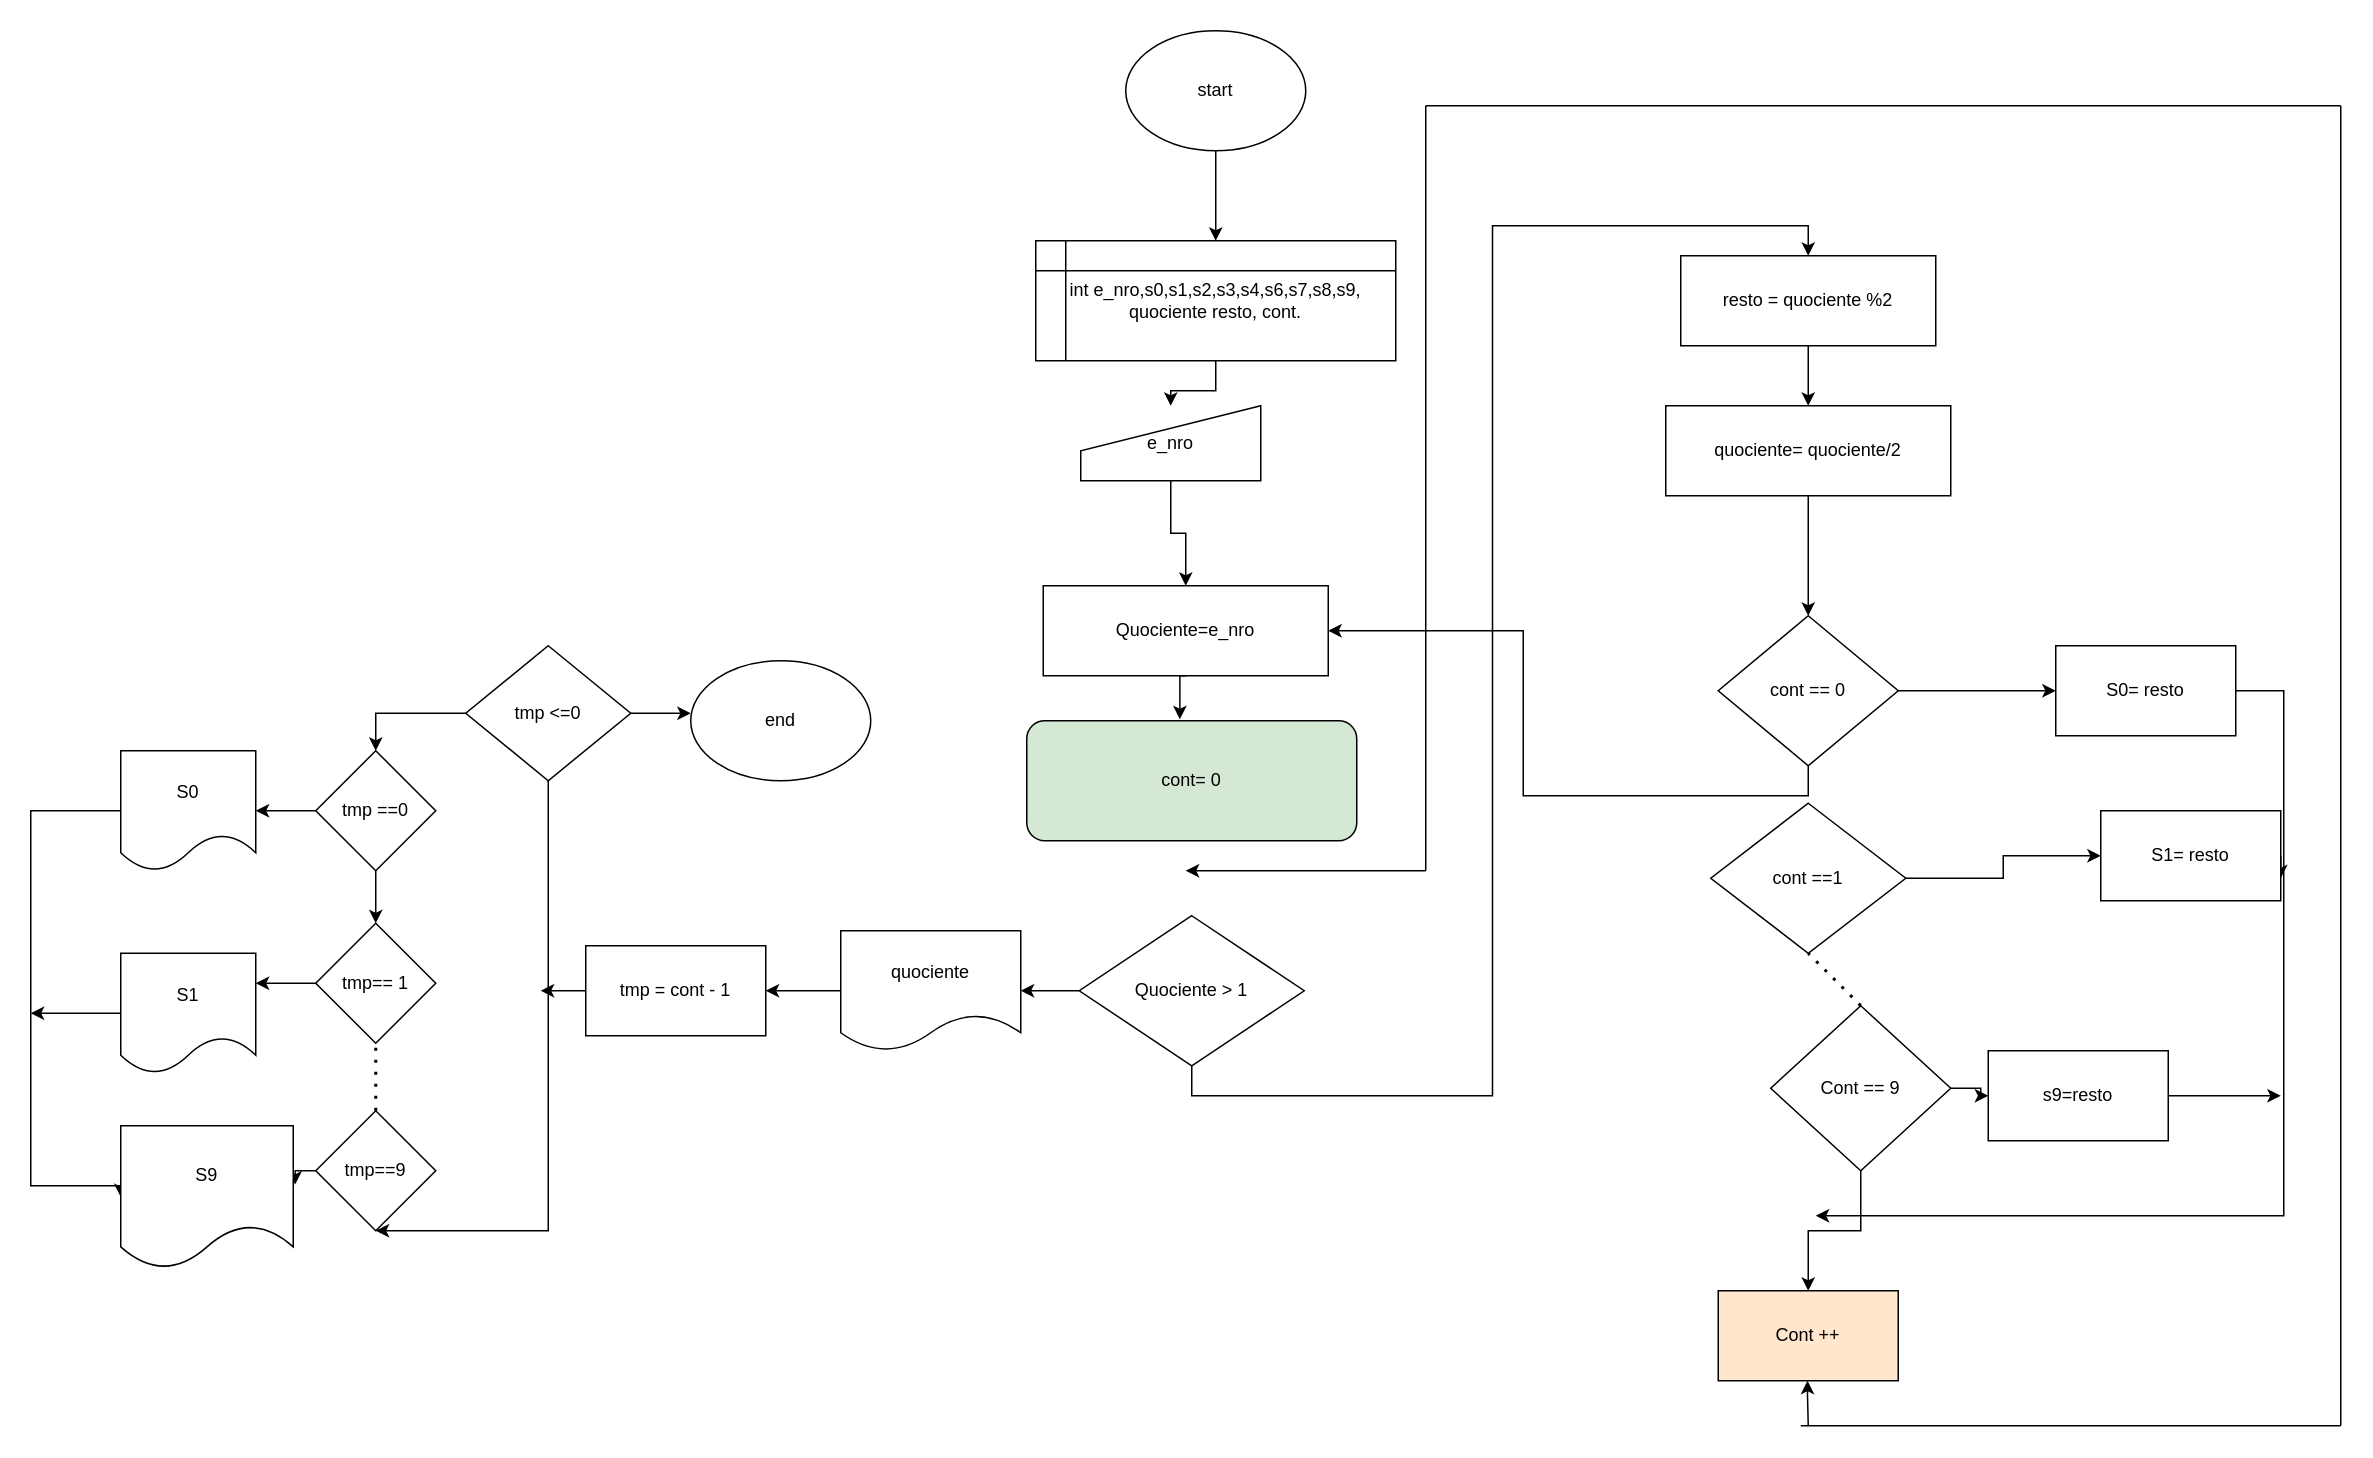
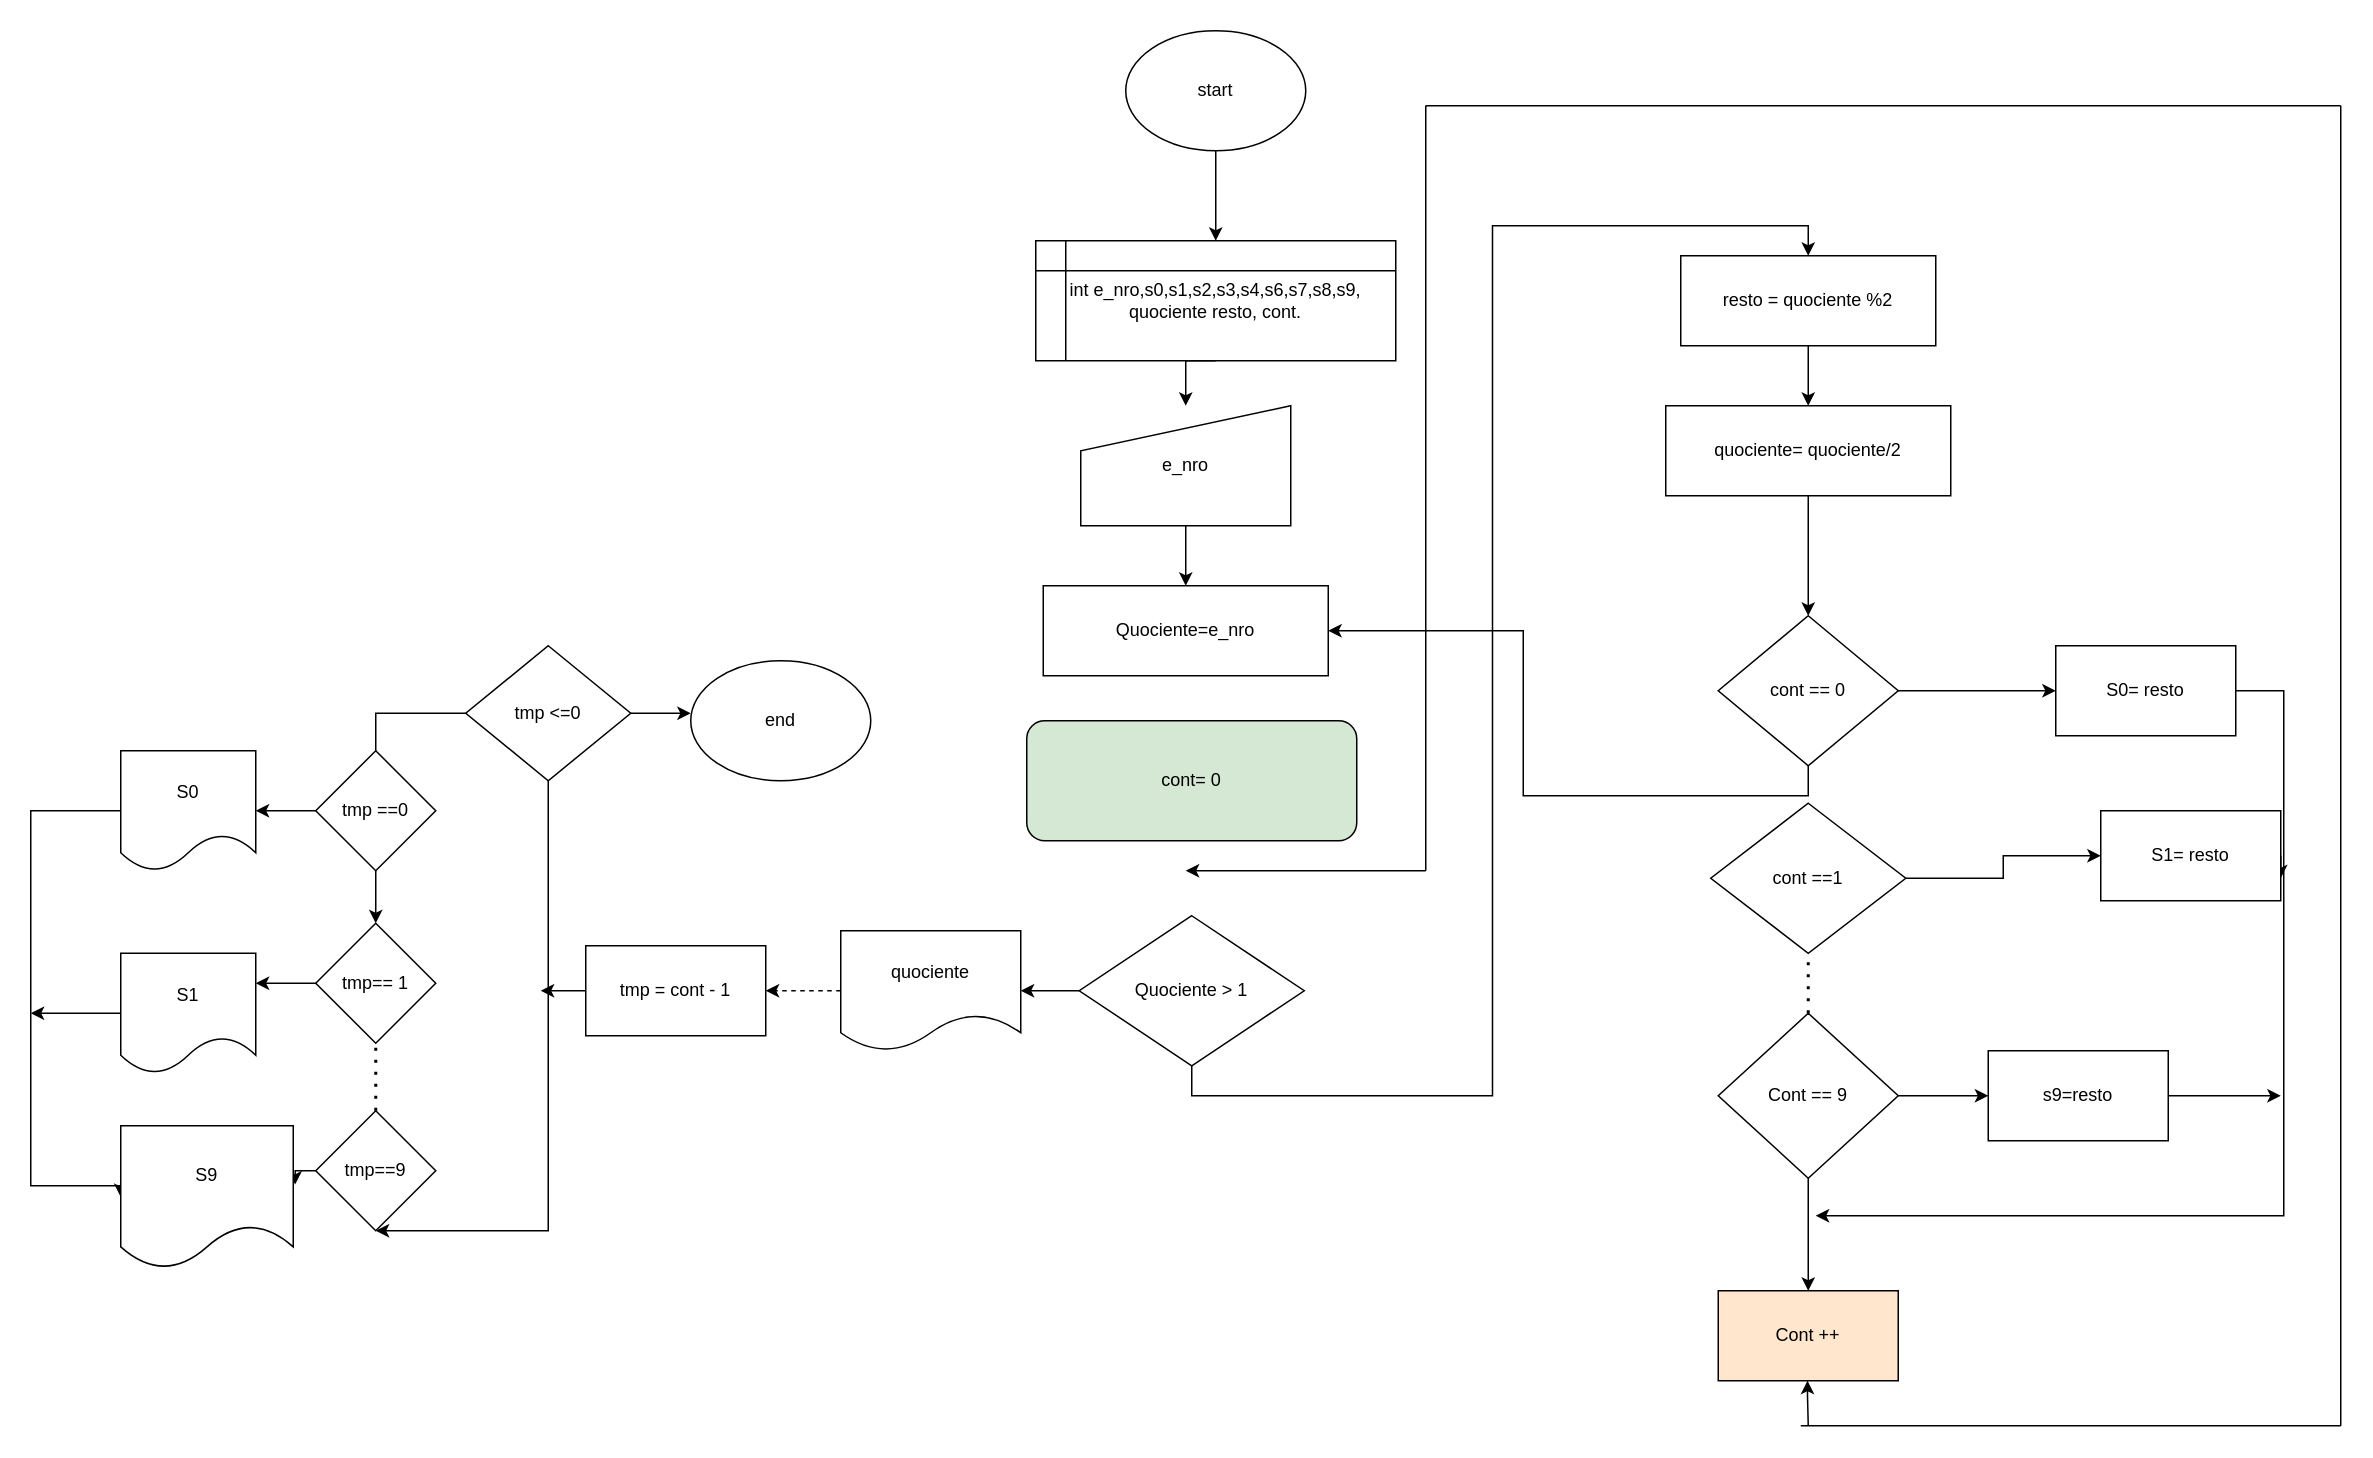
node "e_nro": size 180x75 -> 210x120
edge "Quociente=e_nro" -> "cont= 0": removed
edge "tmp <=0" -> "tmp ==0": arrowhead classic -> none
edge "quociente" -> "tmp = cont - 1": style solid -> dashed
node "Cont == 9": moved (1861, 1088) -> (1808, 1096)
